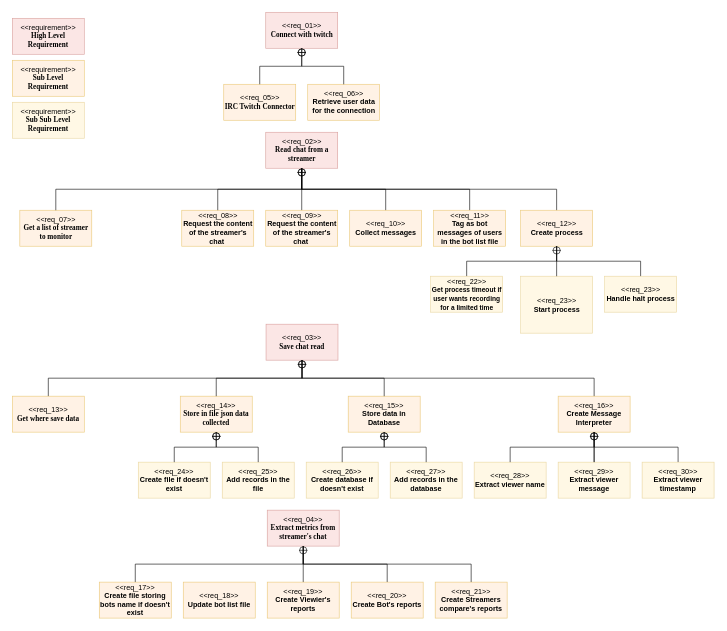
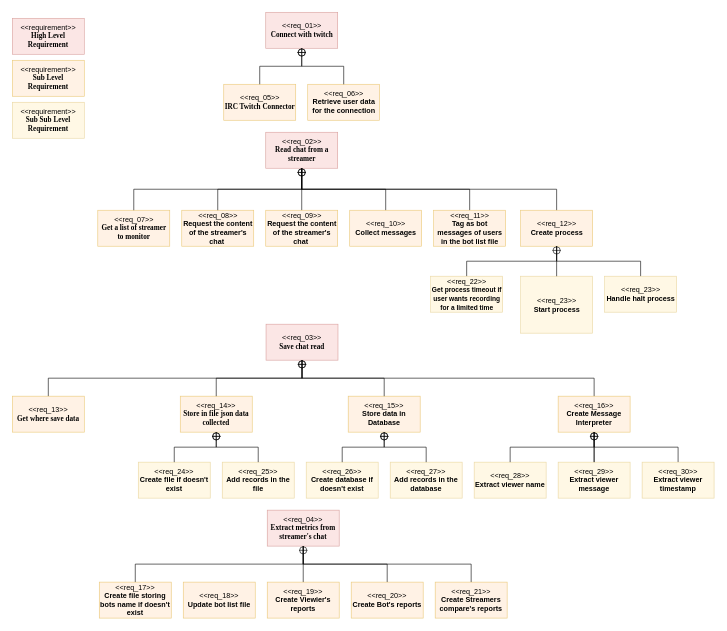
node "<<req_07>> Get a list of streamer to monitor": moved (56, 228) -> (134, 228)
